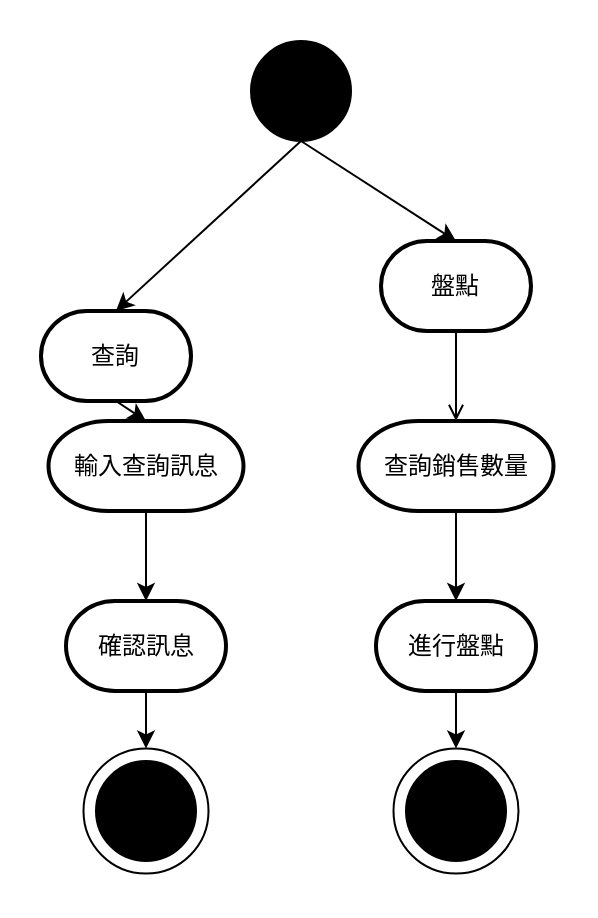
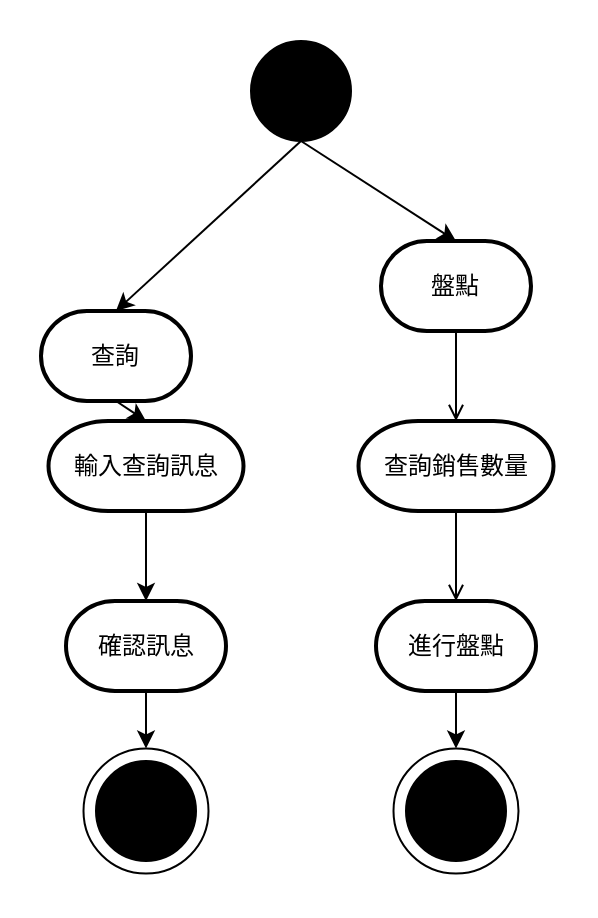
edge "查詢銷售數量" -> "進行盤點": arrowhead classic -> open
